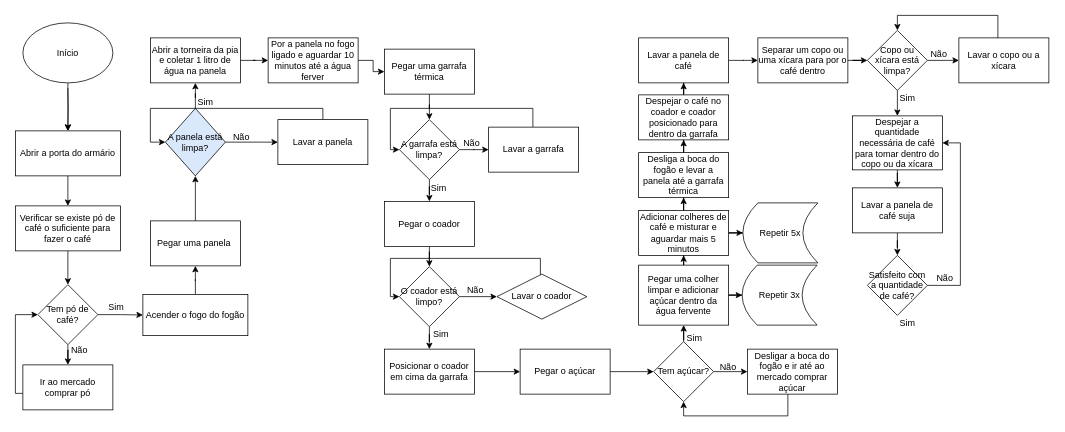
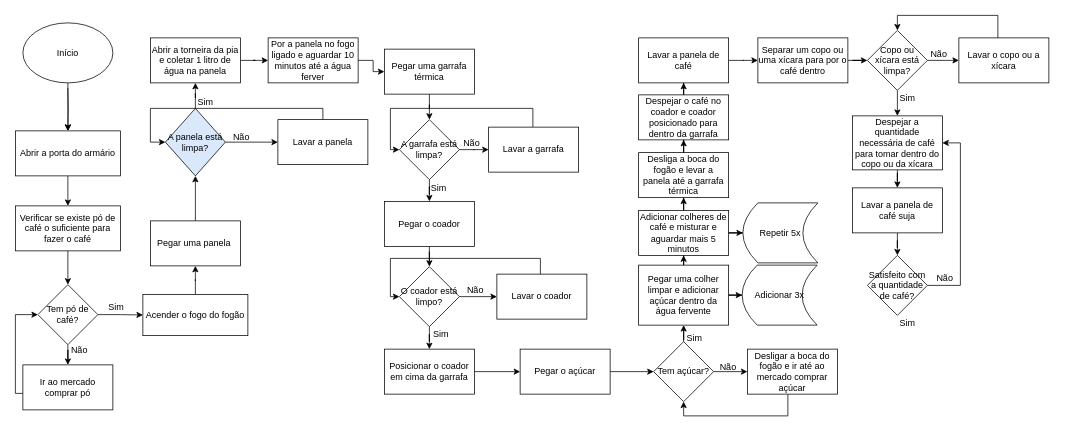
node "Repetir 3x": label "Repetir 3x" -> "Adicionar 3x"
node "Lavar o coador": shape diamond -> rectangle
